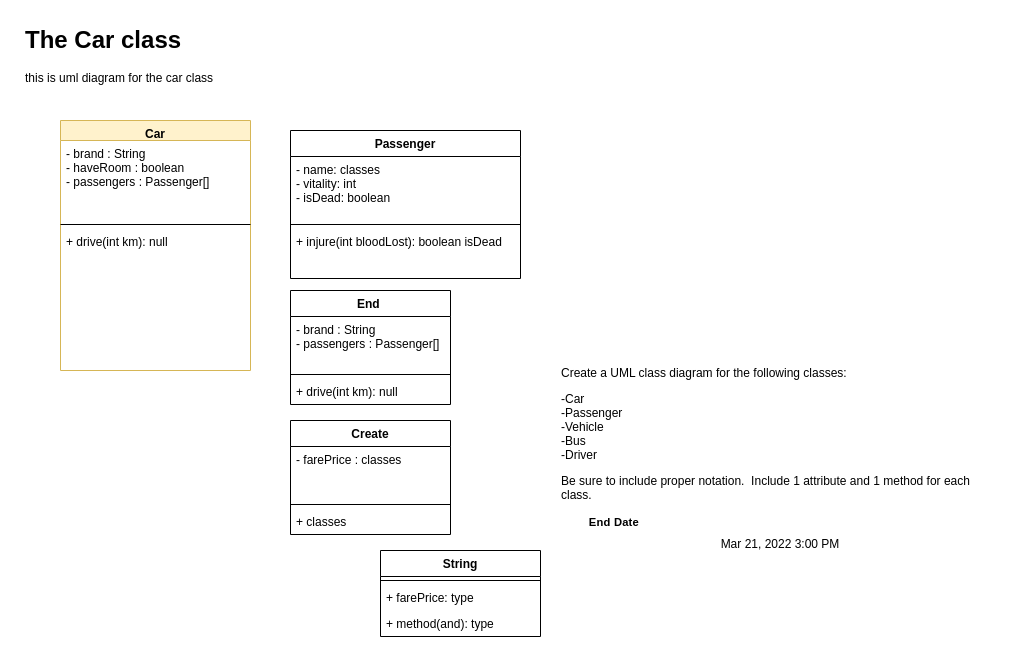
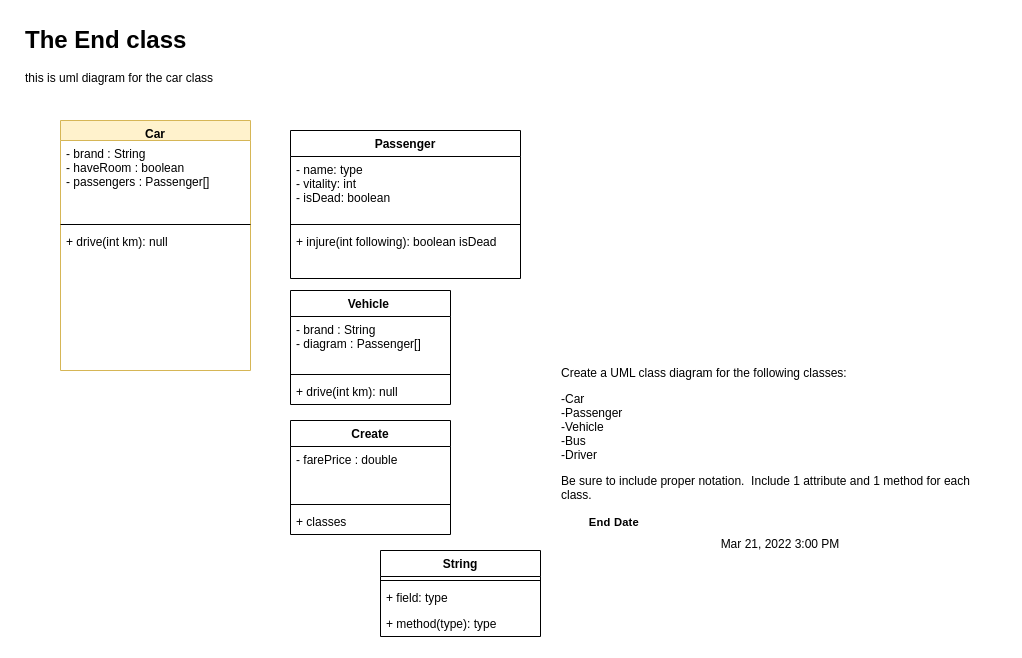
node "The Car classthis is uml diagram for the car class": label "The Car classthis is uml diagram for the car class" -> "The End classthis is uml diagram for the car class"
node "- name: classes - vitality: int - isDead: boolean": label "- name: classes - vitality: int - isDead: boolean" -> "- name: type - vitality: int - isDead: boolean"
node "+ injure(int bloodLost): boolean isDead": label "+ injure(int bloodLost): boolean isDead" -> "+ injure(int following): boolean isDead"
node "End": label "End" -> "Vehicle"
node "- brand : String - passengers : Passenger[]": label "- brand : String - passengers : Passenger[]" -> "- brand : String - diagram : Passenger[]"
node "- farePrice : classes": label "- farePrice : classes" -> "- farePrice : double"
node "+ farePrice: type": label "+ farePrice: type" -> "+ field: type"
node "+ method(and): type": label "+ method(and): type" -> "+ method(type): type"
